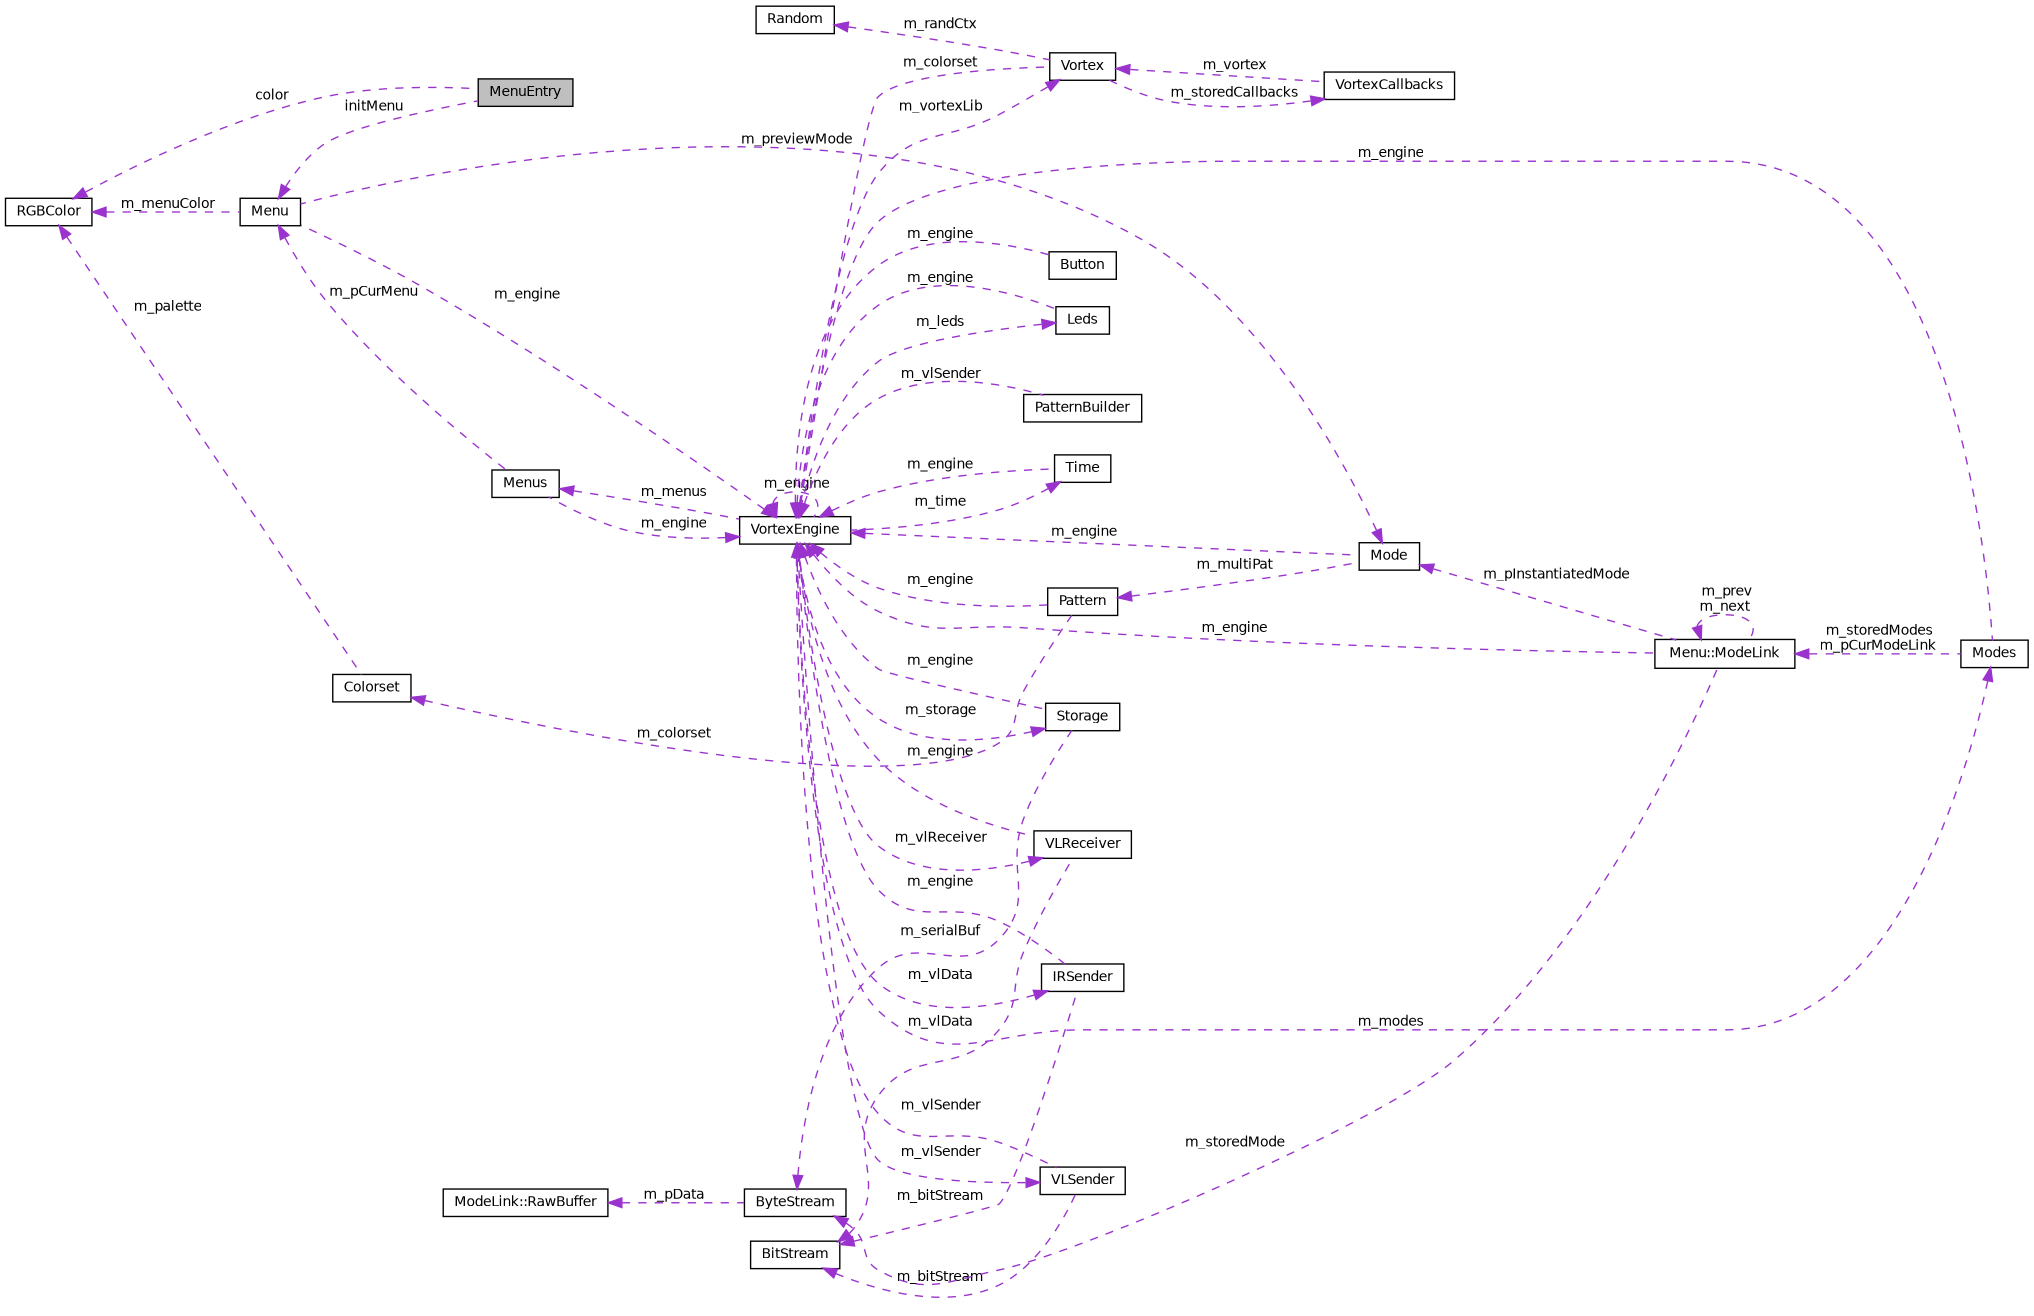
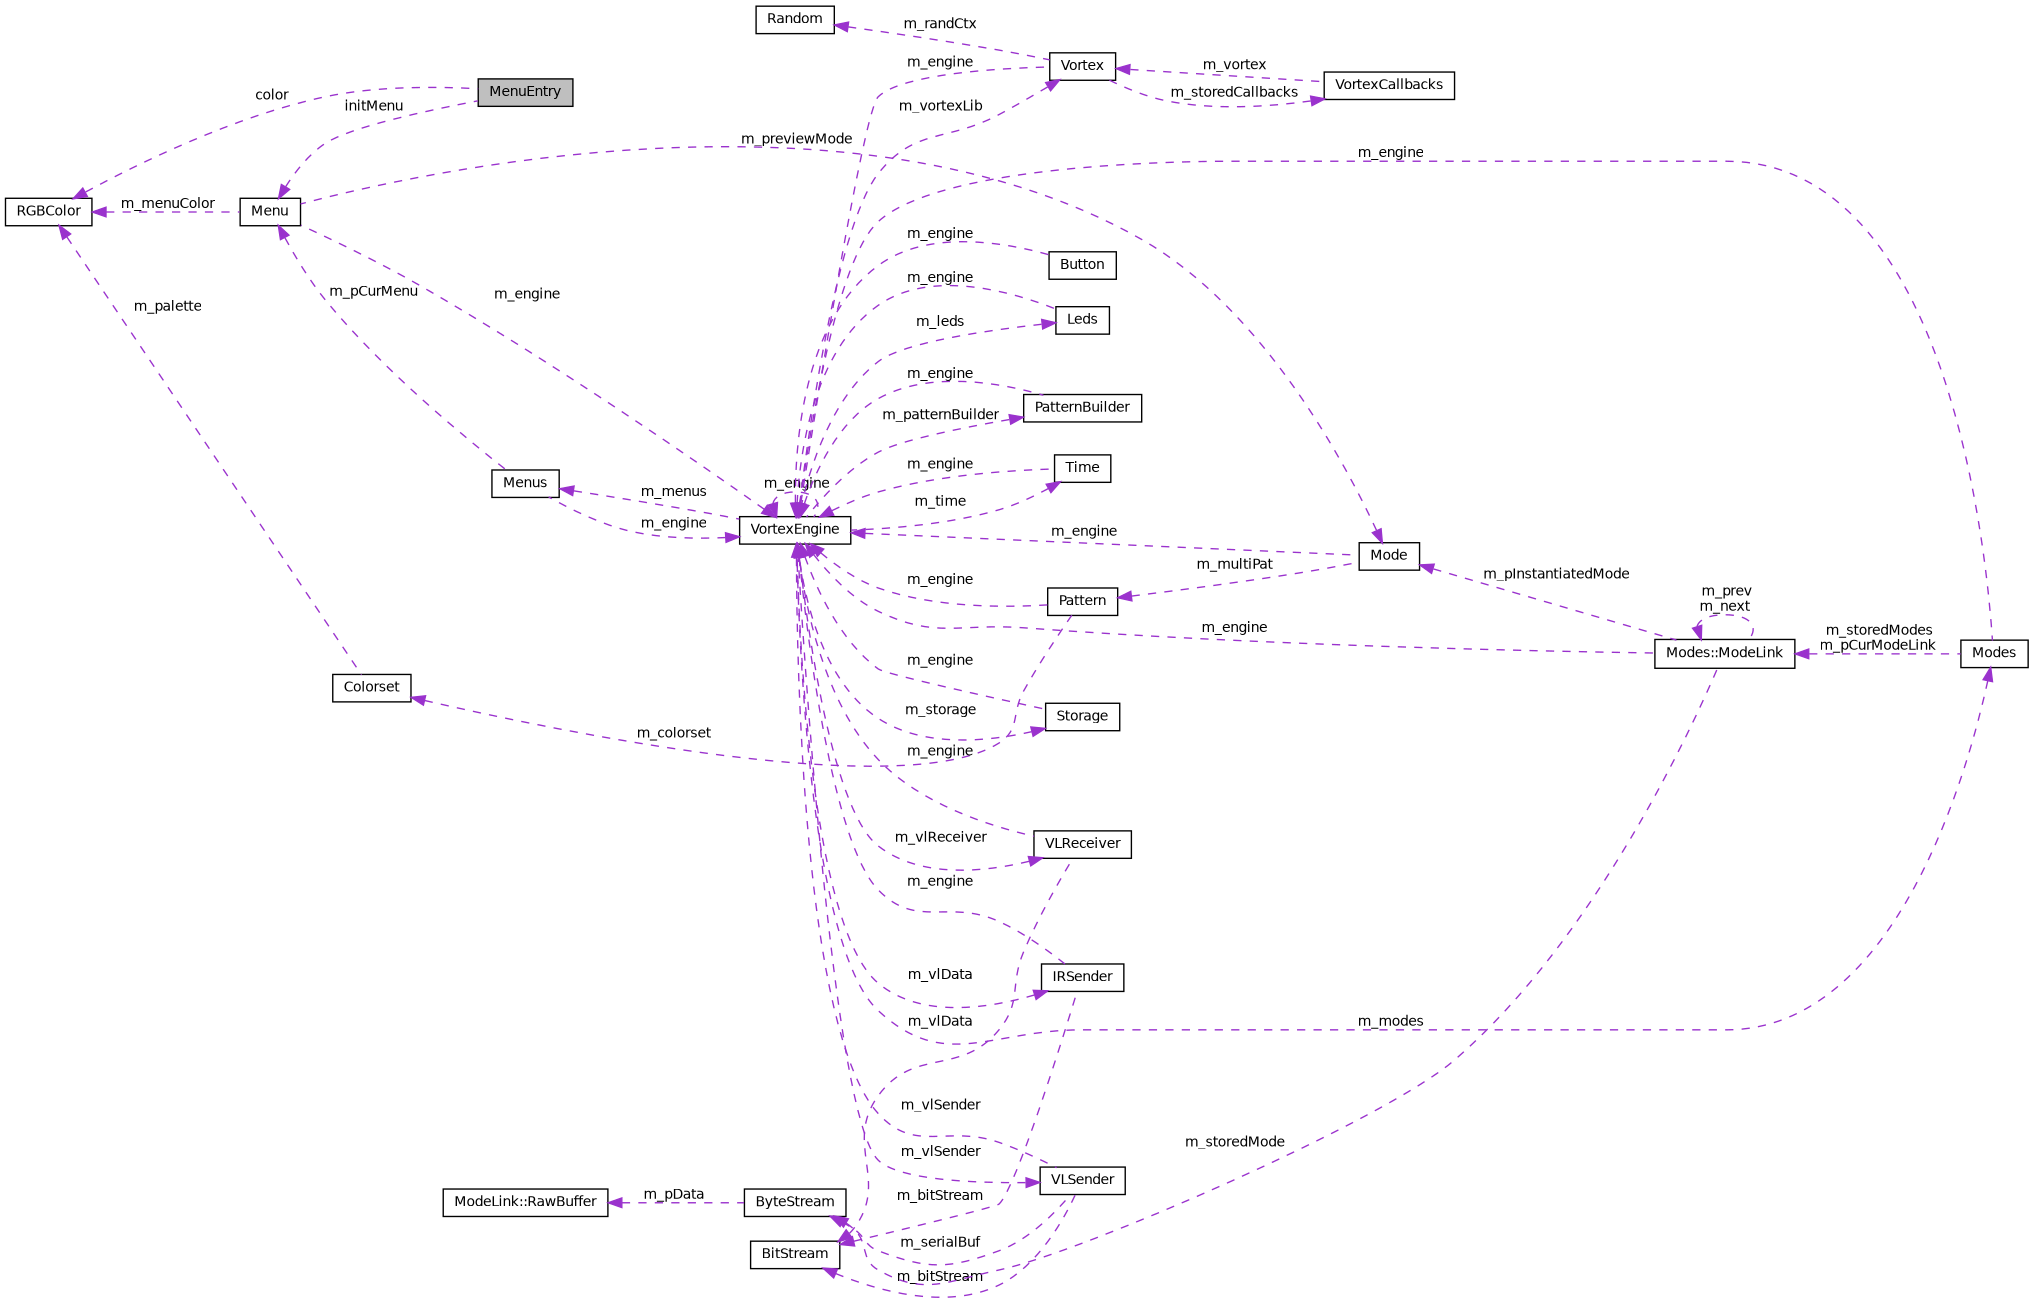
edge "Vortex" -> "VortexEngine": label " m_colorset" -> " m_engine"
edge "PatternBuilder" -> "VortexEngine": label " m_vlSender" -> " m_engine"
edge "VortexEngine" -> "PatternBuilder": added, label "m_patternBuilder"
node "Menu::ModeLink": label "Menu::ModeLink" -> "Modes::ModeLink"
edge "Storage" -> "ByteStream": now "VLSender" -> "ByteStream"
